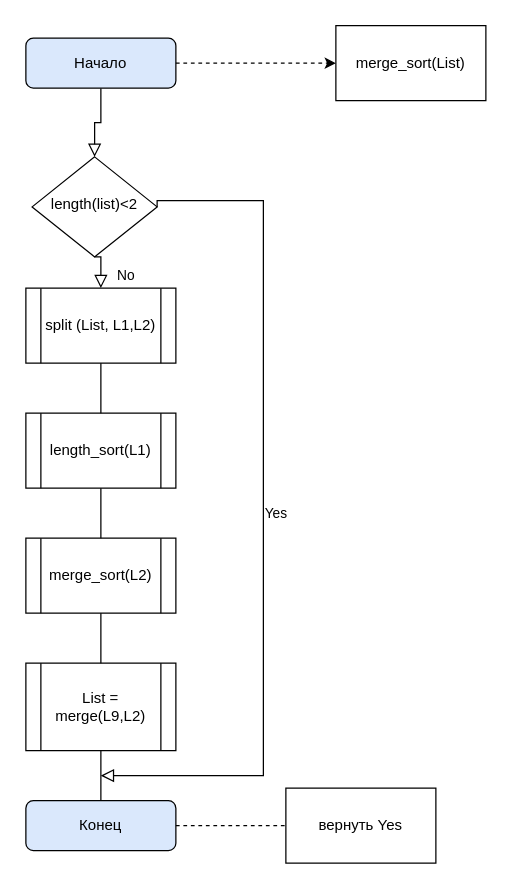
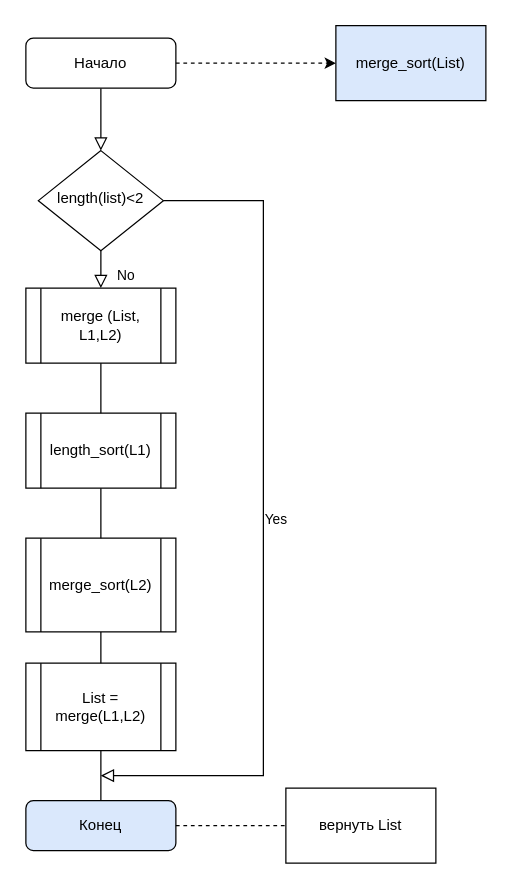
node "Начало": fillcolor #dae8fc -> #ffffff
node "merge_sort(List)": fillcolor #ffffff -> #dae8fc
node "length(list)<2": moved (94, 207) -> (101, 201)
node "split (List, L1,L2)": label "split (List, L1,L2)" -> "merge (List, L1,L2)"
node "merge_sort(L2)": size 150x75 -> 150x94
node "List = merge(L9,L2)": label "List = merge(L9,L2)" -> "List = merge(L1,L2)"
node "вернуть Yes": label "вернуть Yes" -> "вернуть List"
